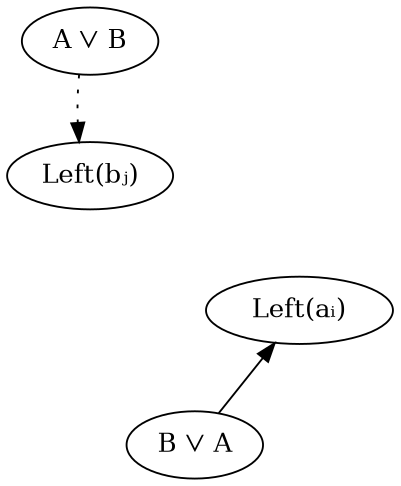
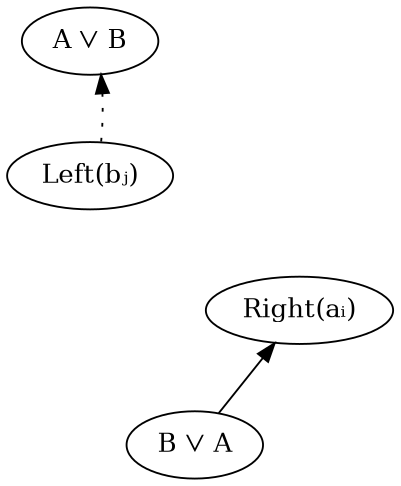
edge "A ⋁ B" -> "Left(bⱼ)": reversed
node "Left(aᵢ)": label "Left(aᵢ)" -> "Right(aᵢ)"
